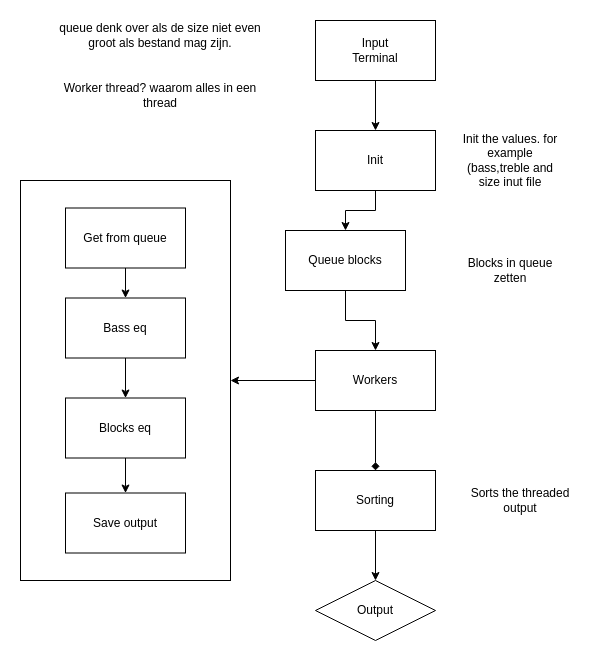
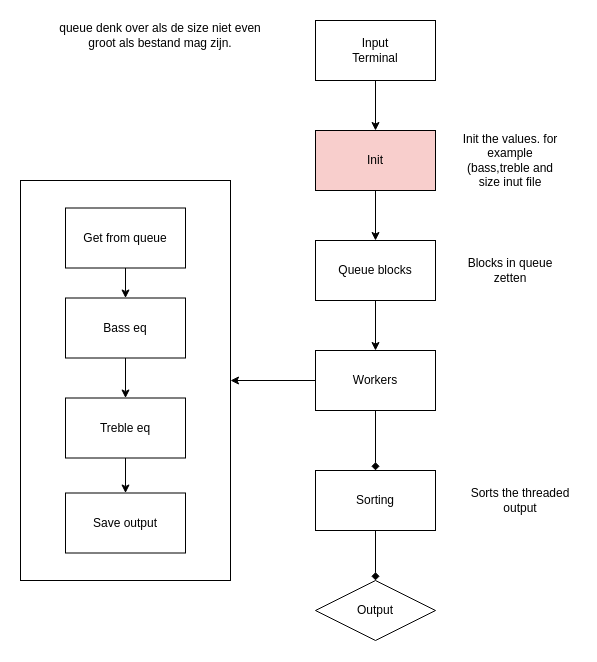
node "Worker thread? waarom alles in een thread": removed
node "Init": fillcolor #ffffff -> #f8cecc
node "Queue blocks": moved (346, 261) -> (376, 271)
node "Blocks eq": label "Blocks eq" -> "Treble eq"
edge "Sorting" -> "Output": arrowhead classic -> diamond
